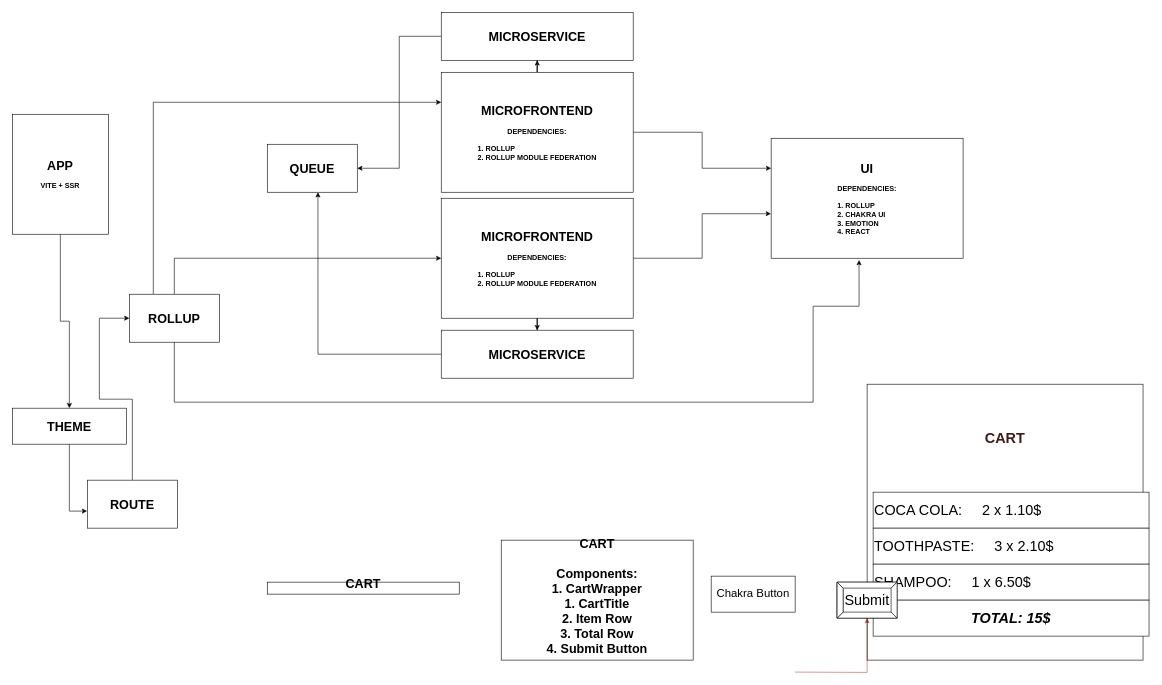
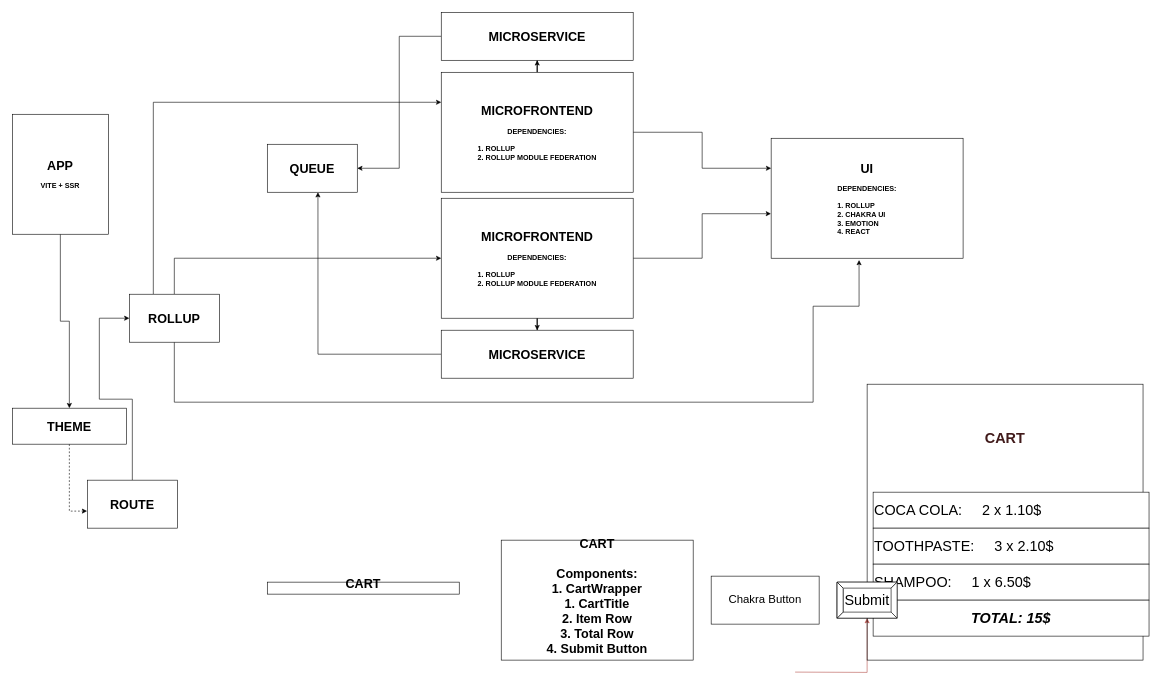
edge "THEME" -> "ROUTE": style solid -> dashed
node "Chakra Button": size 84x36 -> 108x48
